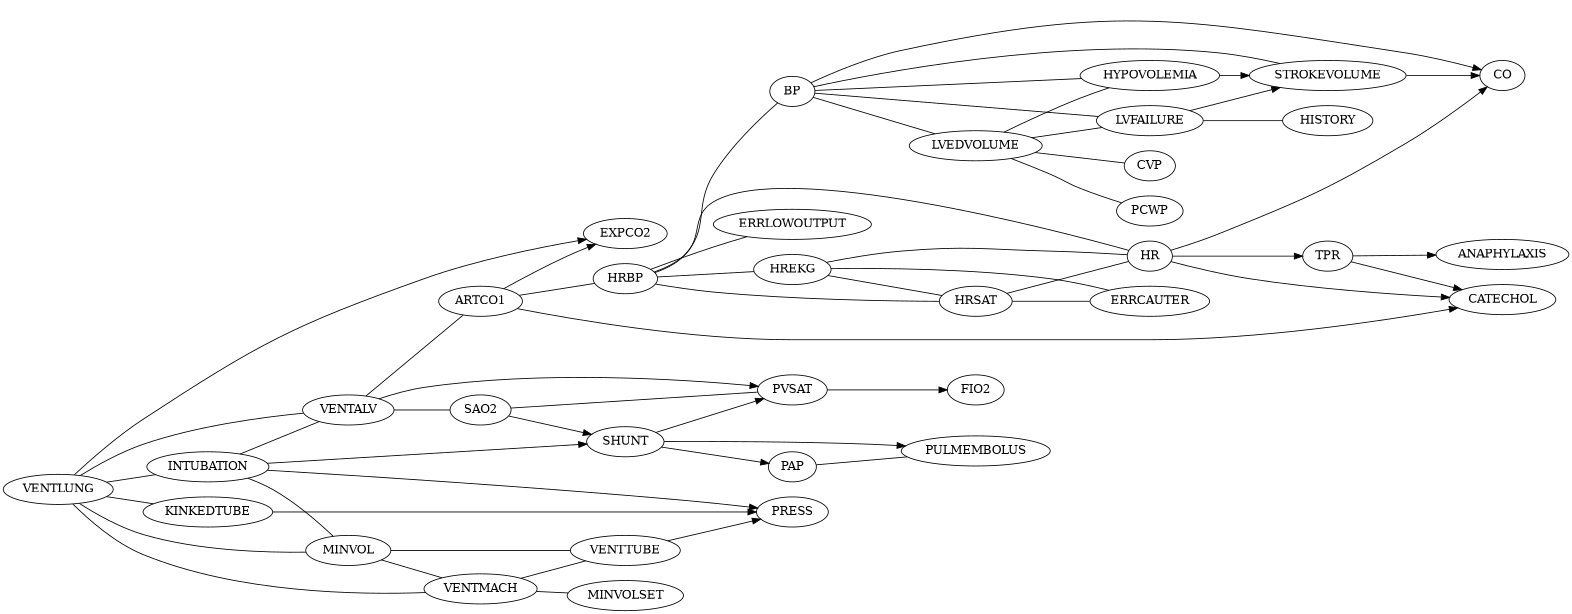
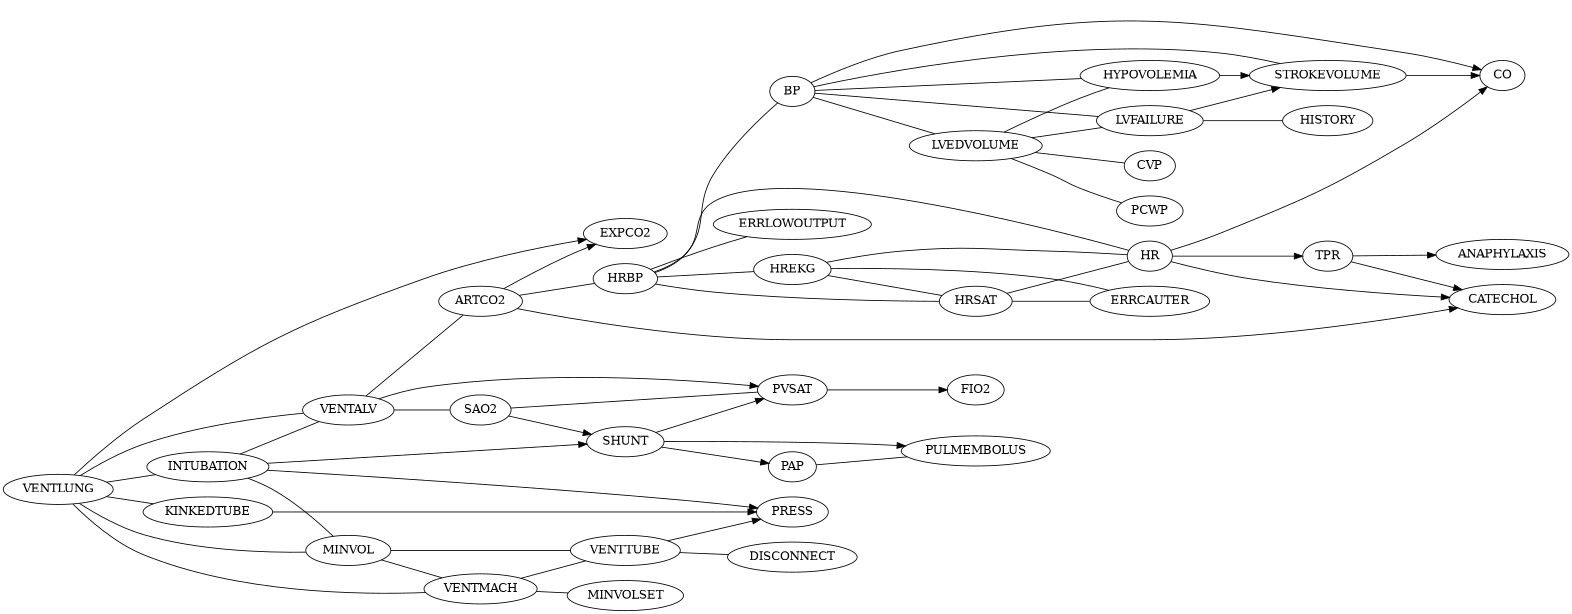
node "ARTCO1": label "ARTCO1" -> "ARTCO2"
node "DISCONNECT": added
